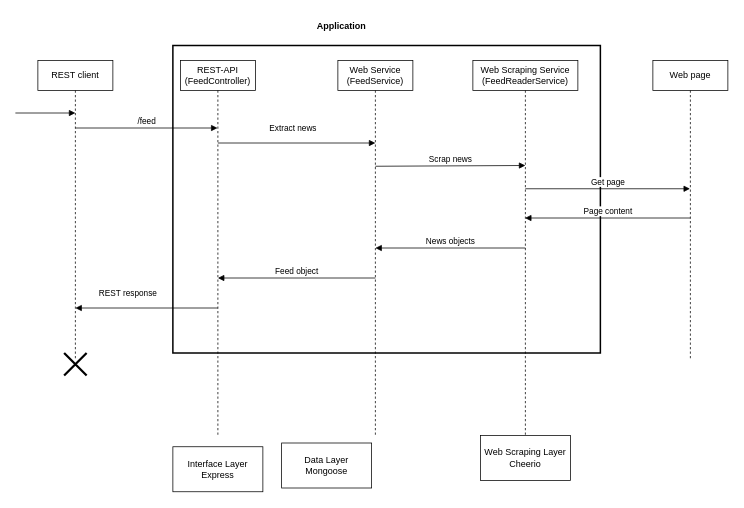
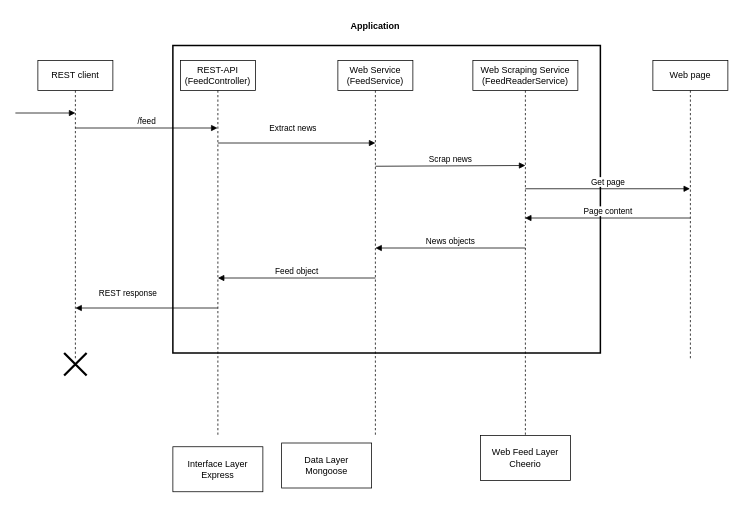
node "Application": moved (342, 27) -> (375, 27)
node "Web Scraping Layer Cheerio": label "Web Scraping Layer Cheerio" -> "Web Feed Layer Cheerio"
